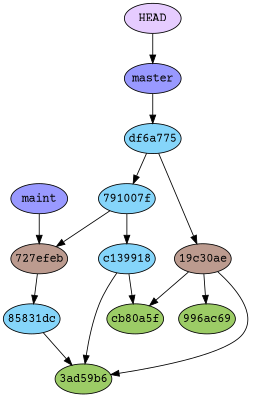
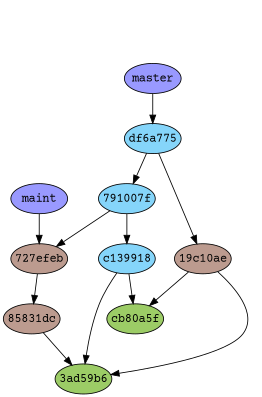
node "HEAD": removed
node "19c30ae": label "19c30ae" -> "19c10ae"
node "85831dc": fillcolor #85d5fa -> #bc9b8f
node "996ac69": removed
